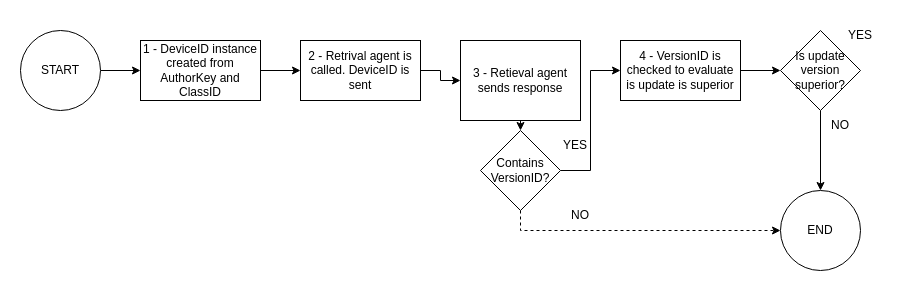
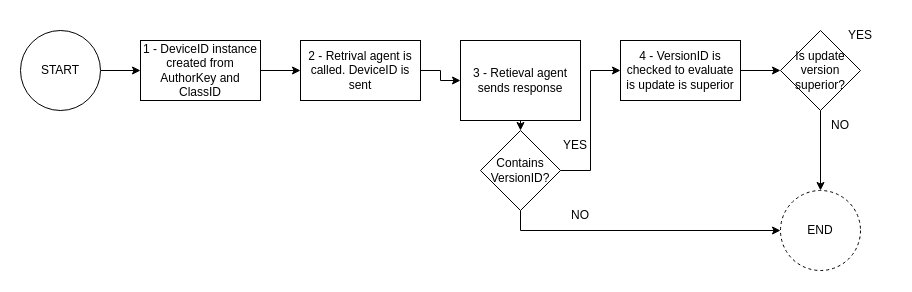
edge "Contains VersionID?" -> "END": style dashed -> solid
node "END": style solid -> dashed
